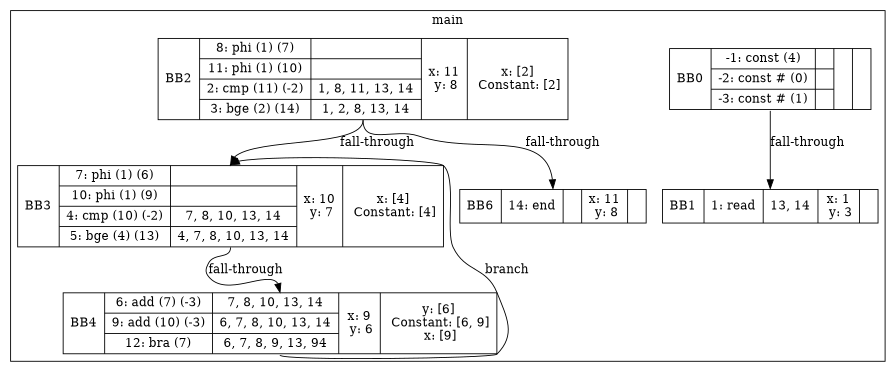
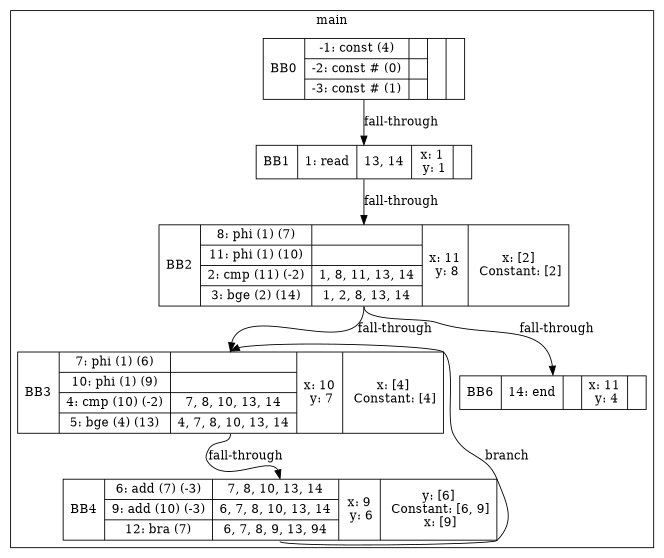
edge "BB1" -> "BB2": added, label "fall-through"
node "BB6": text "y: 8" -> "y: 4"
node "BB1": text "y: 3" -> "y: 1"
